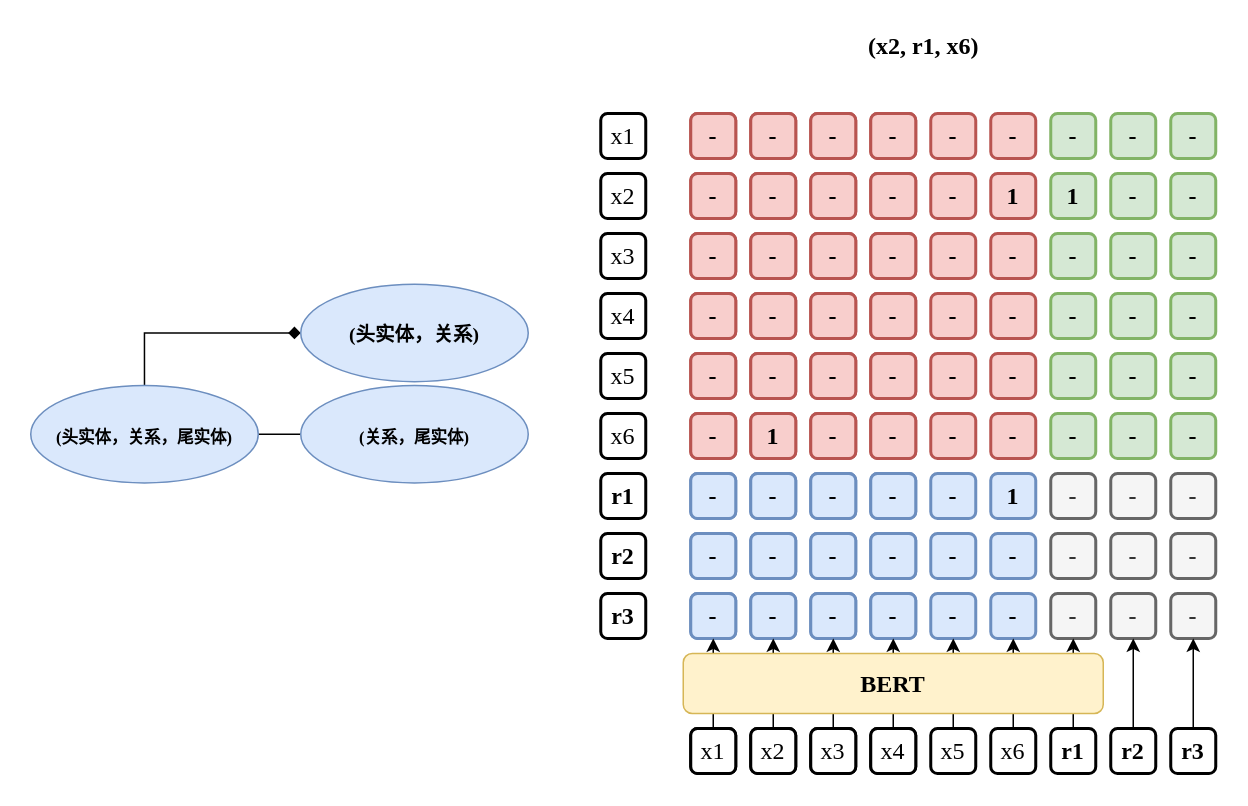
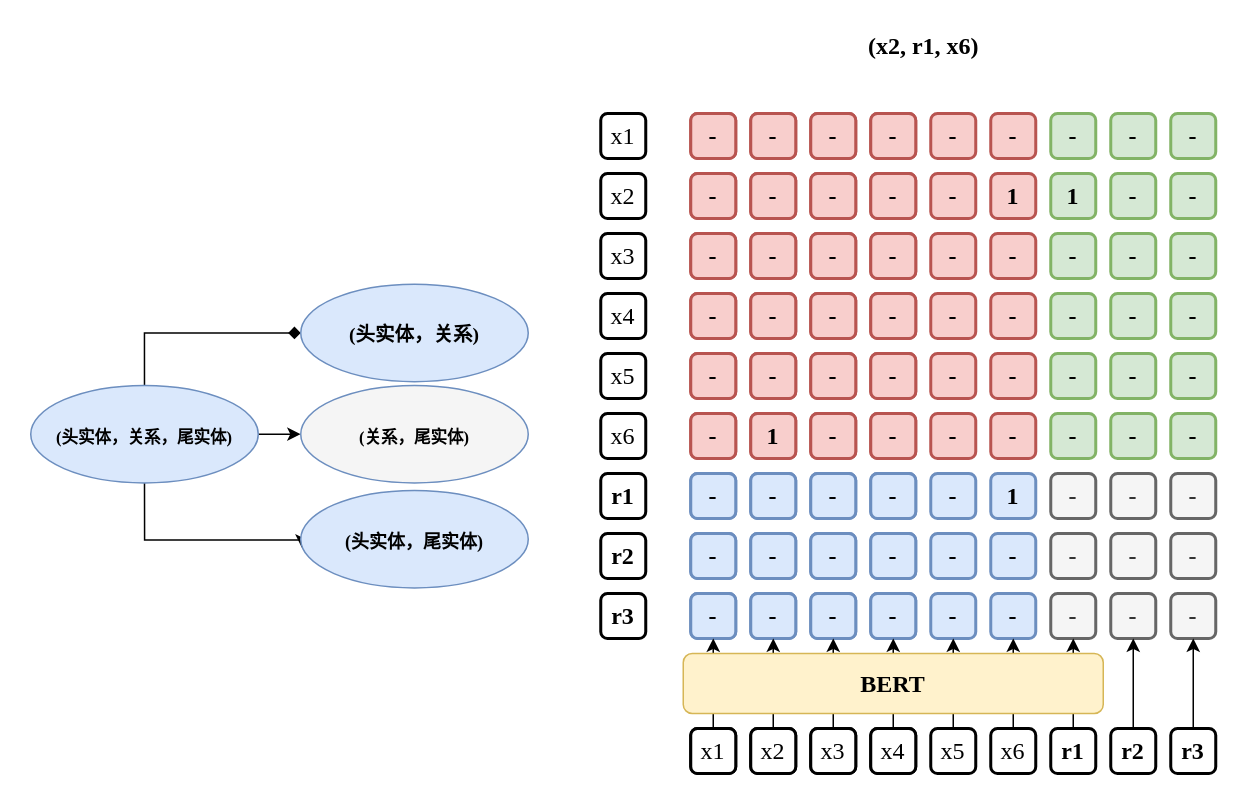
edge "(头实体，关系，尾实体)" -- "(关系，尾实体)": arrowhead none -> classic
node "(关系，尾实体)": fillcolor #dae8fc -> #f5f5f5
node "(头实体，尾实体)": added
edge "(头实体，关系，尾实体)" -> "(头实体，尾实体)": added
